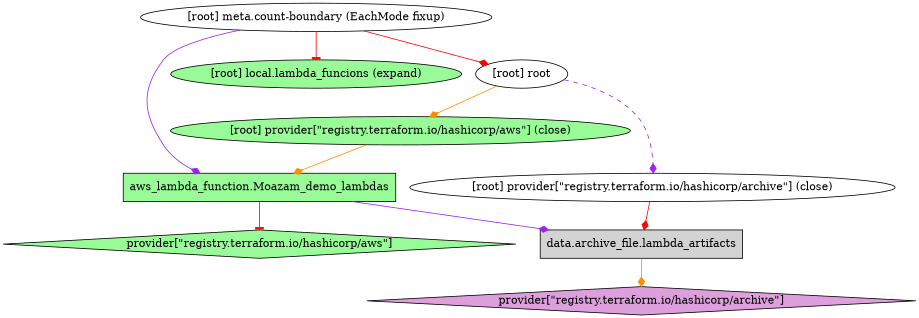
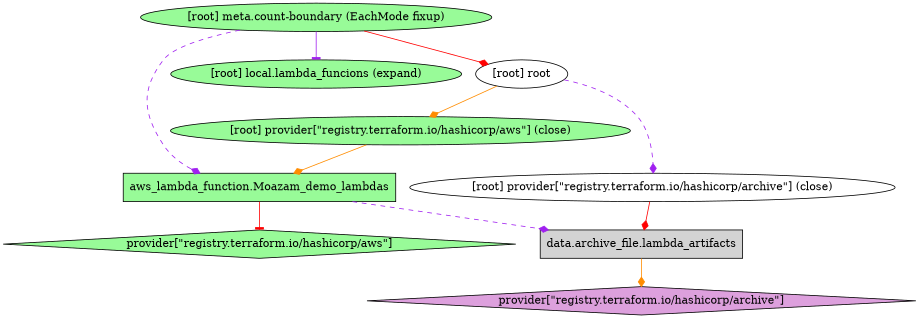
node "[root] meta.count-boundary (EachMode fixup)": fillcolor white -> palegreen
edge "[root] meta.count-boundary (EachMode fixup)" -> "[root] local.lambda_funcions (expand)": color red -> purple
edge "[root] meta.count-boundary (EachMode fixup)" -> "aws_lambda_function.Moazam_demo_lambdas": style solid -> dashed
edge "aws_lambda_function.Moazam_demo_lambdas" -> "data.archive_file.lambda_artifacts": style solid -> dashed
